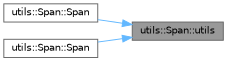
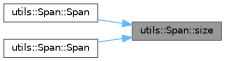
node "utils::Span::utils": label "utils::Span::utils" -> "utils::Span::size"
